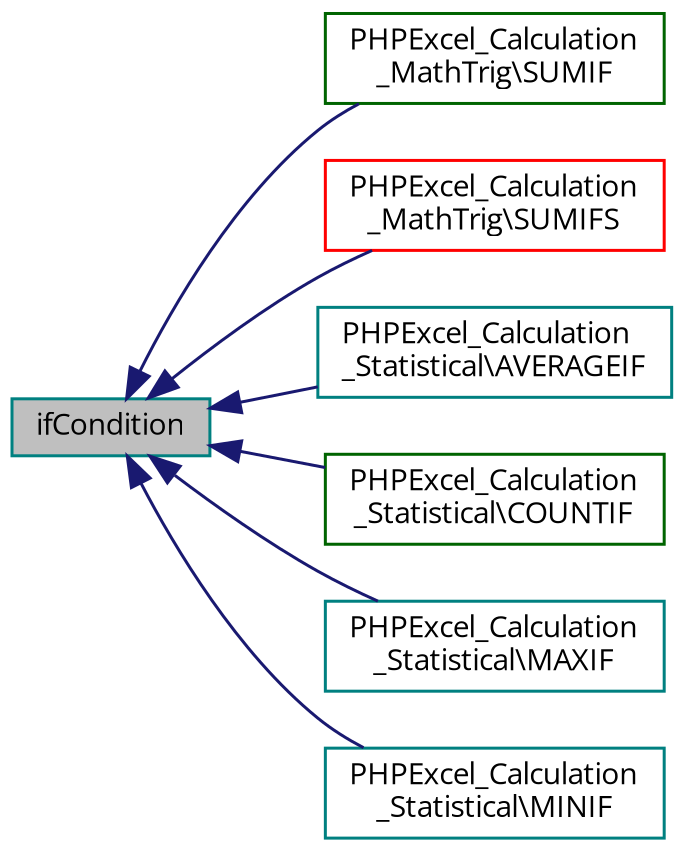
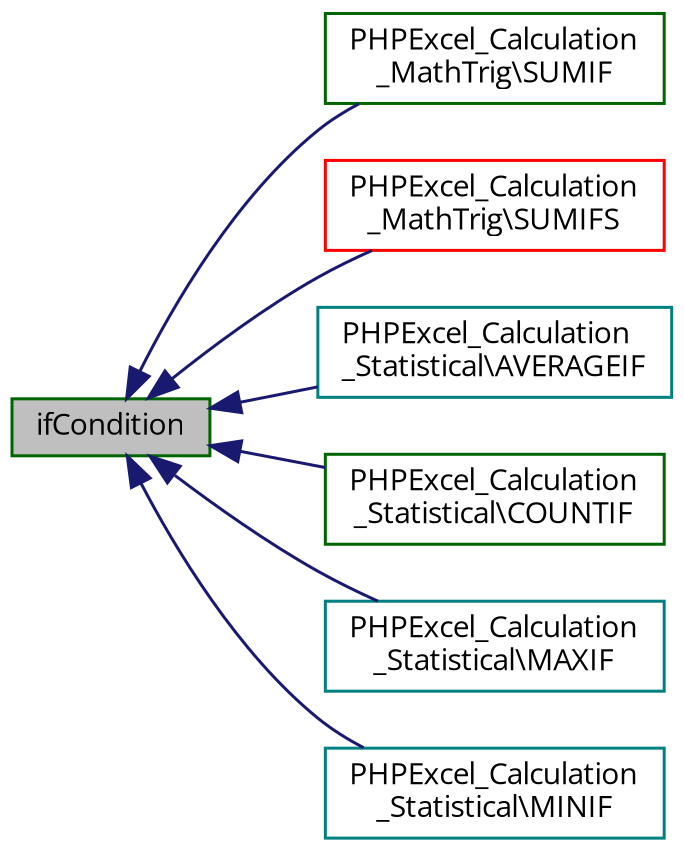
node "ifCondition": color teal -> darkgreen
